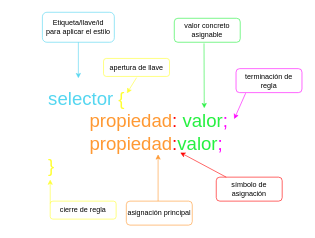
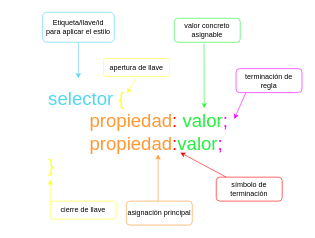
node "símbolo de asignación": label "símbolo de asignación" -> "símbolo de terminación"
node "cierre de regla": label "cierre de regla" -> "cierre de llave"
